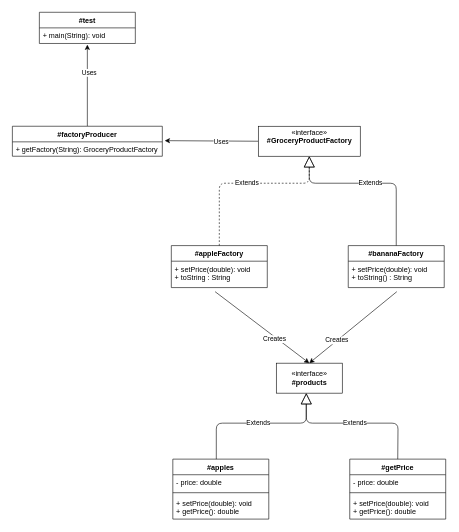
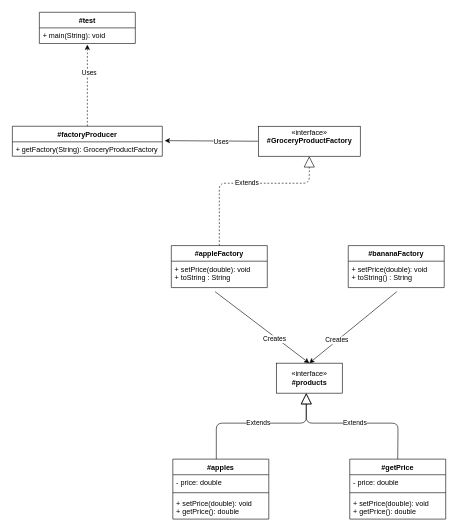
edge "#factoryProducer" -> "+ main(String): void": style solid -> dashed
edge "#bananaFactory" -> "«interface» #GroceryProductFactory": removed, label "Extends"
